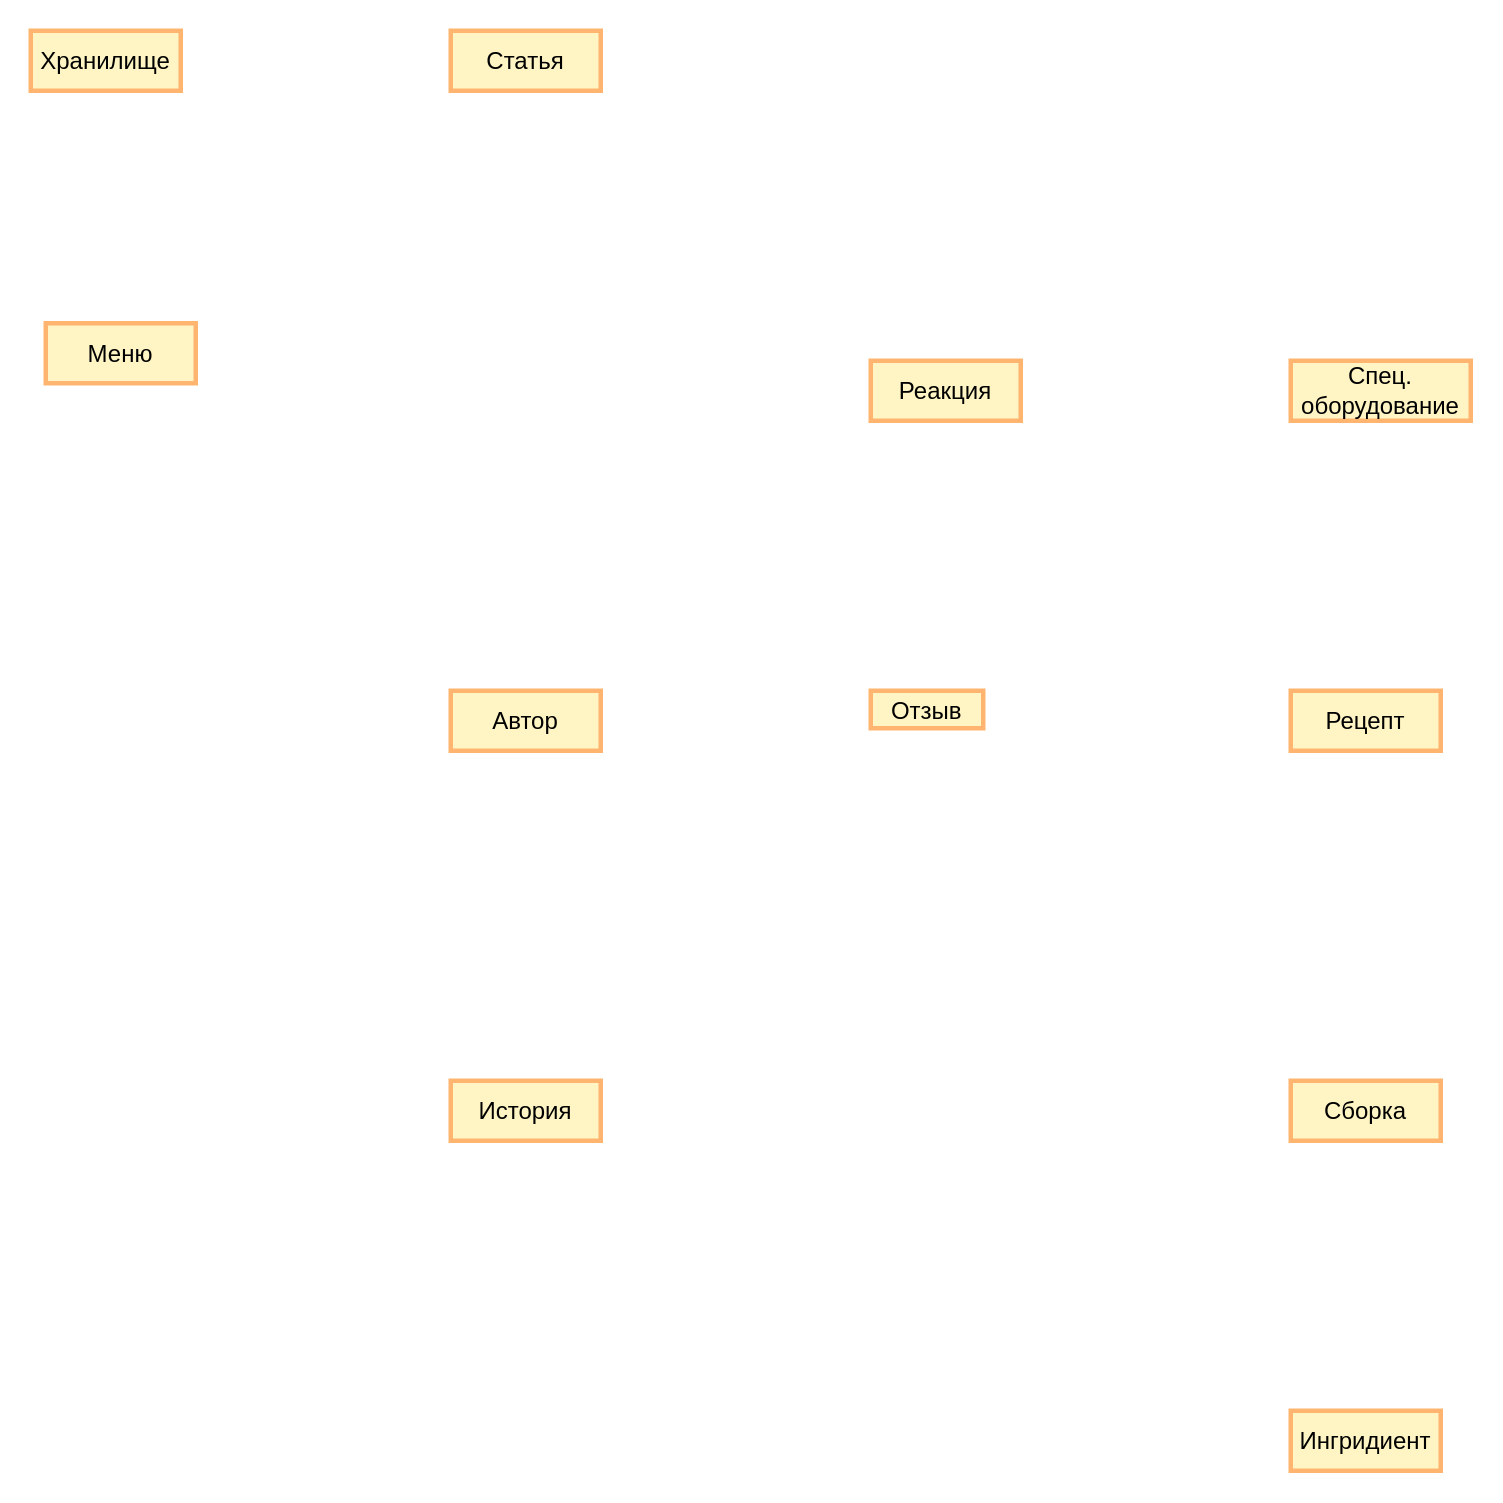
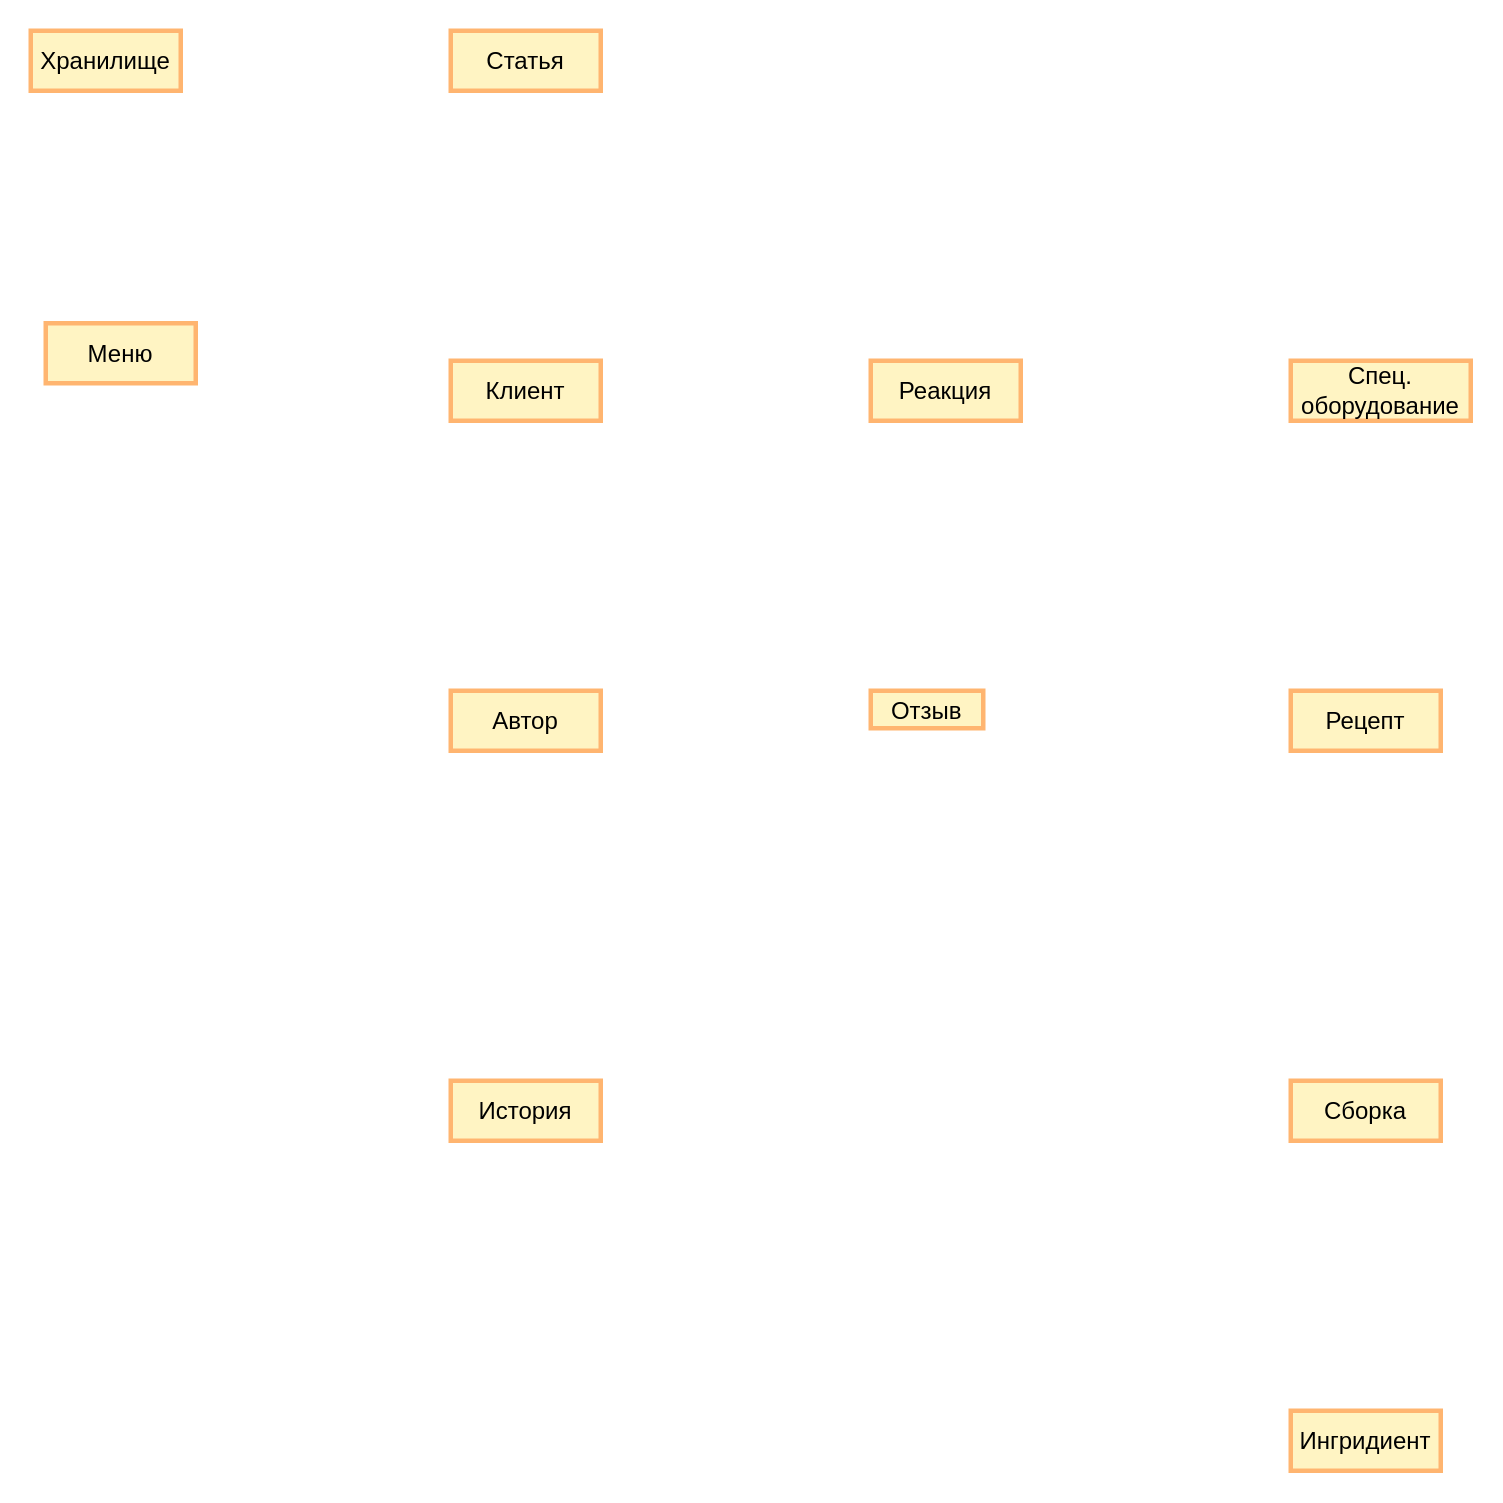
node "Клиент": added
